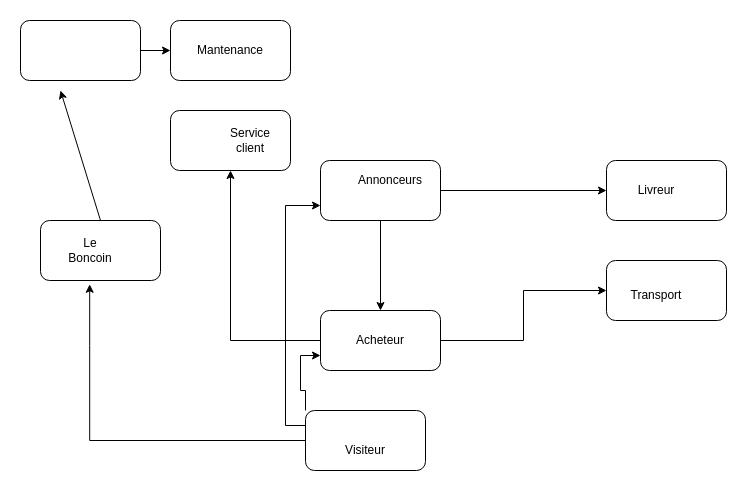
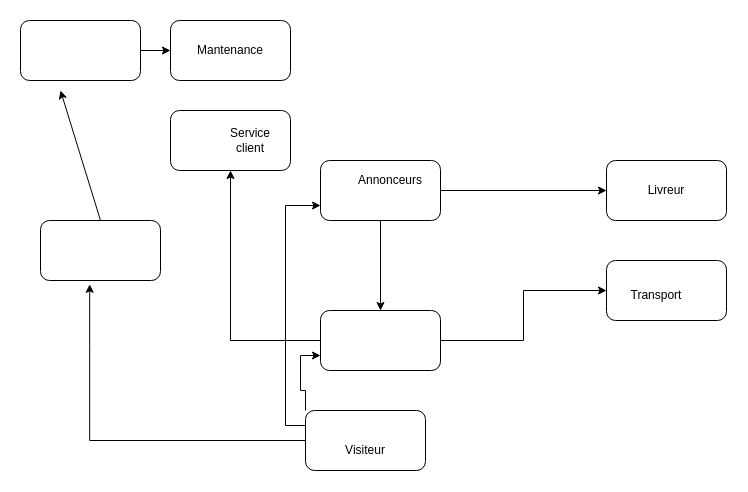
node "Livreur": moved (657, 191) -> (667, 191)
node "Le Boncoin": removed
node "Acheteur": removed
